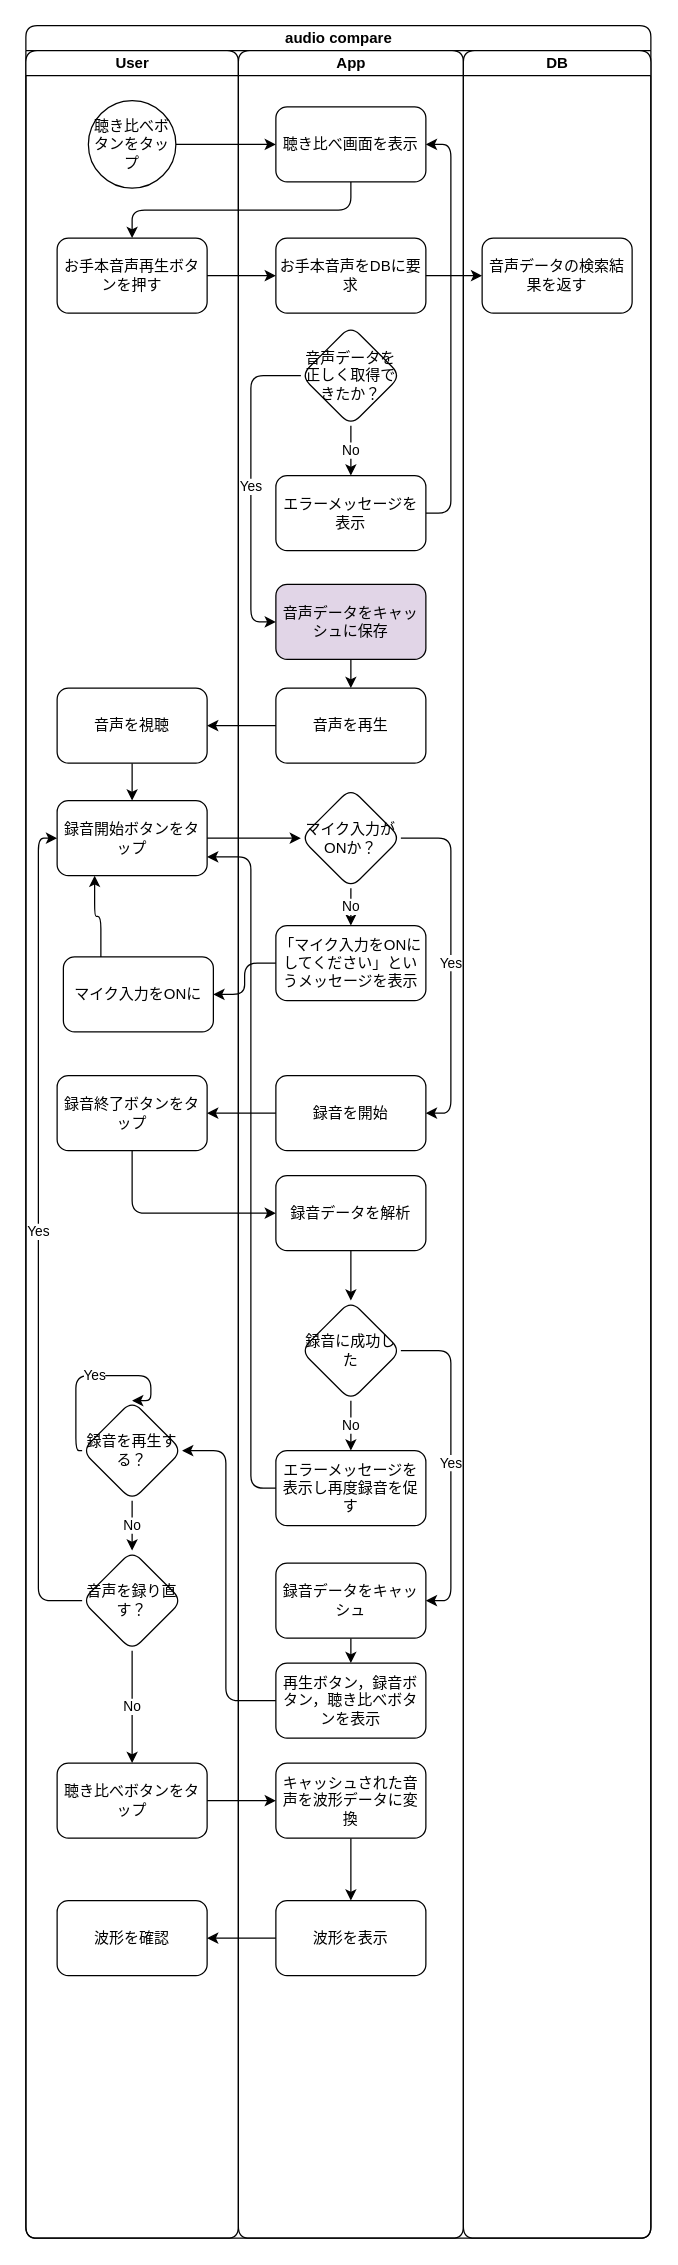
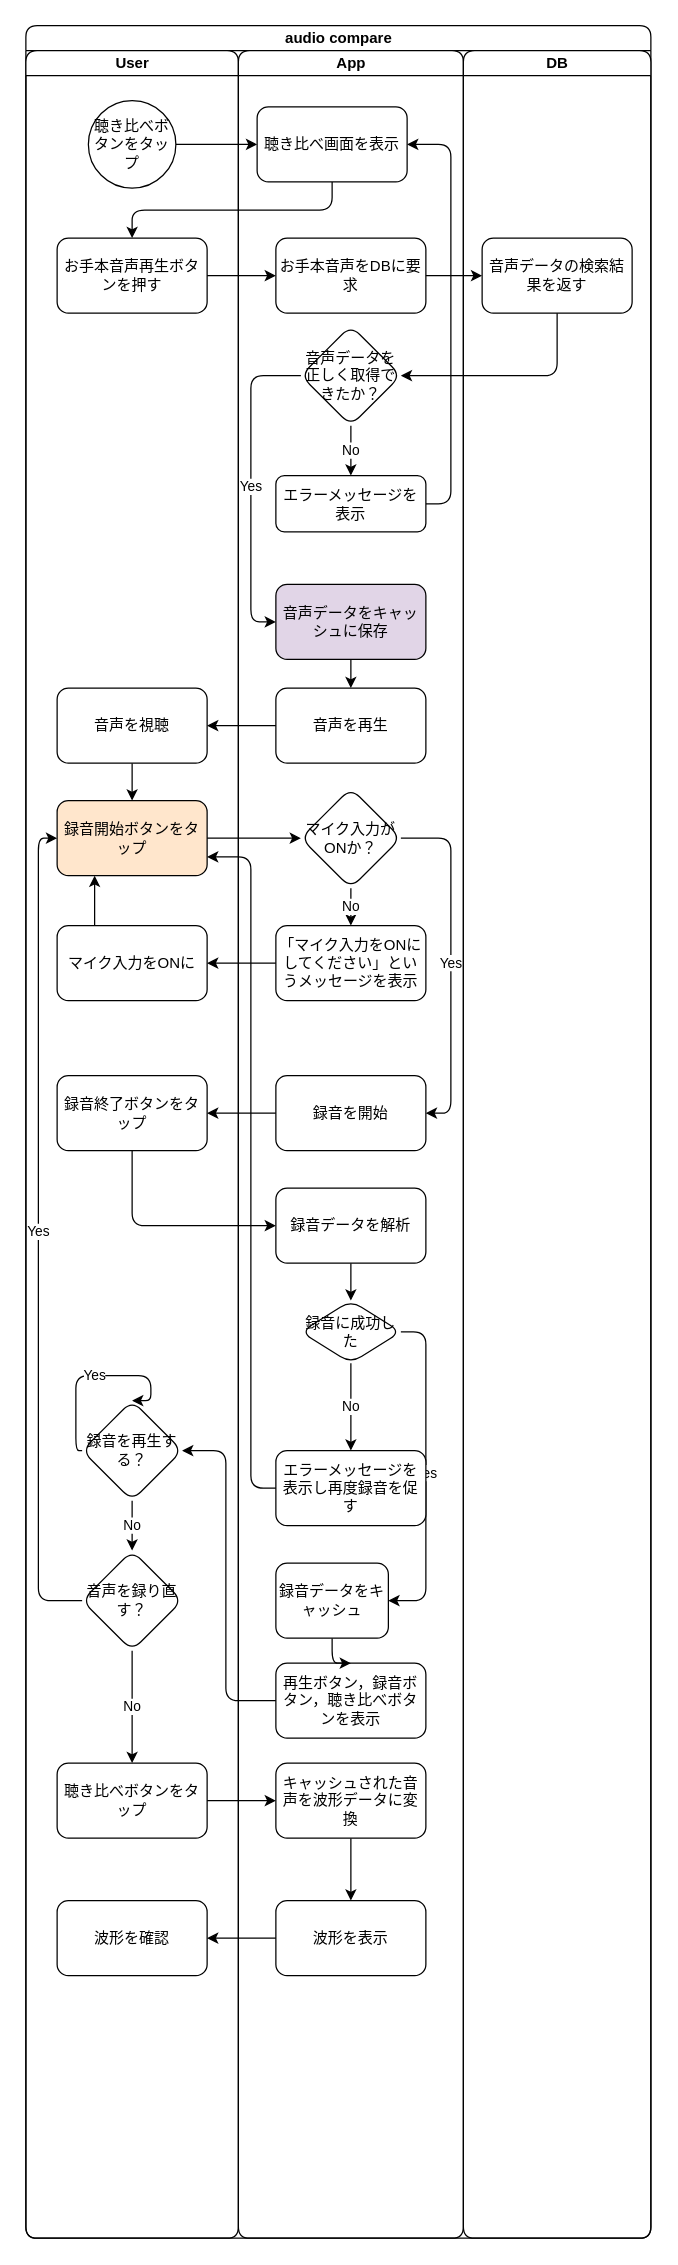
node "聴き比べ画面を表示": moved (351, 144) -> (332, 144)
edge "音声データの検索結果を返す" -> "音声データを正しく取得できたか？": added
node "エラーメッセージを表示": size 150x75 -> 150x56
node "録音開始ボタンをタップ": fillcolor #ffffff -> #ffe6cc
node "マイク入力をONに": moved (138, 994) -> (132, 963)
node "録音データを解析": moved (351, 1213) -> (351, 1226)
node "録音に成功した": size 100x100 -> 100x63
node "録音データをキャッシュ": size 150x75 -> 113x75
